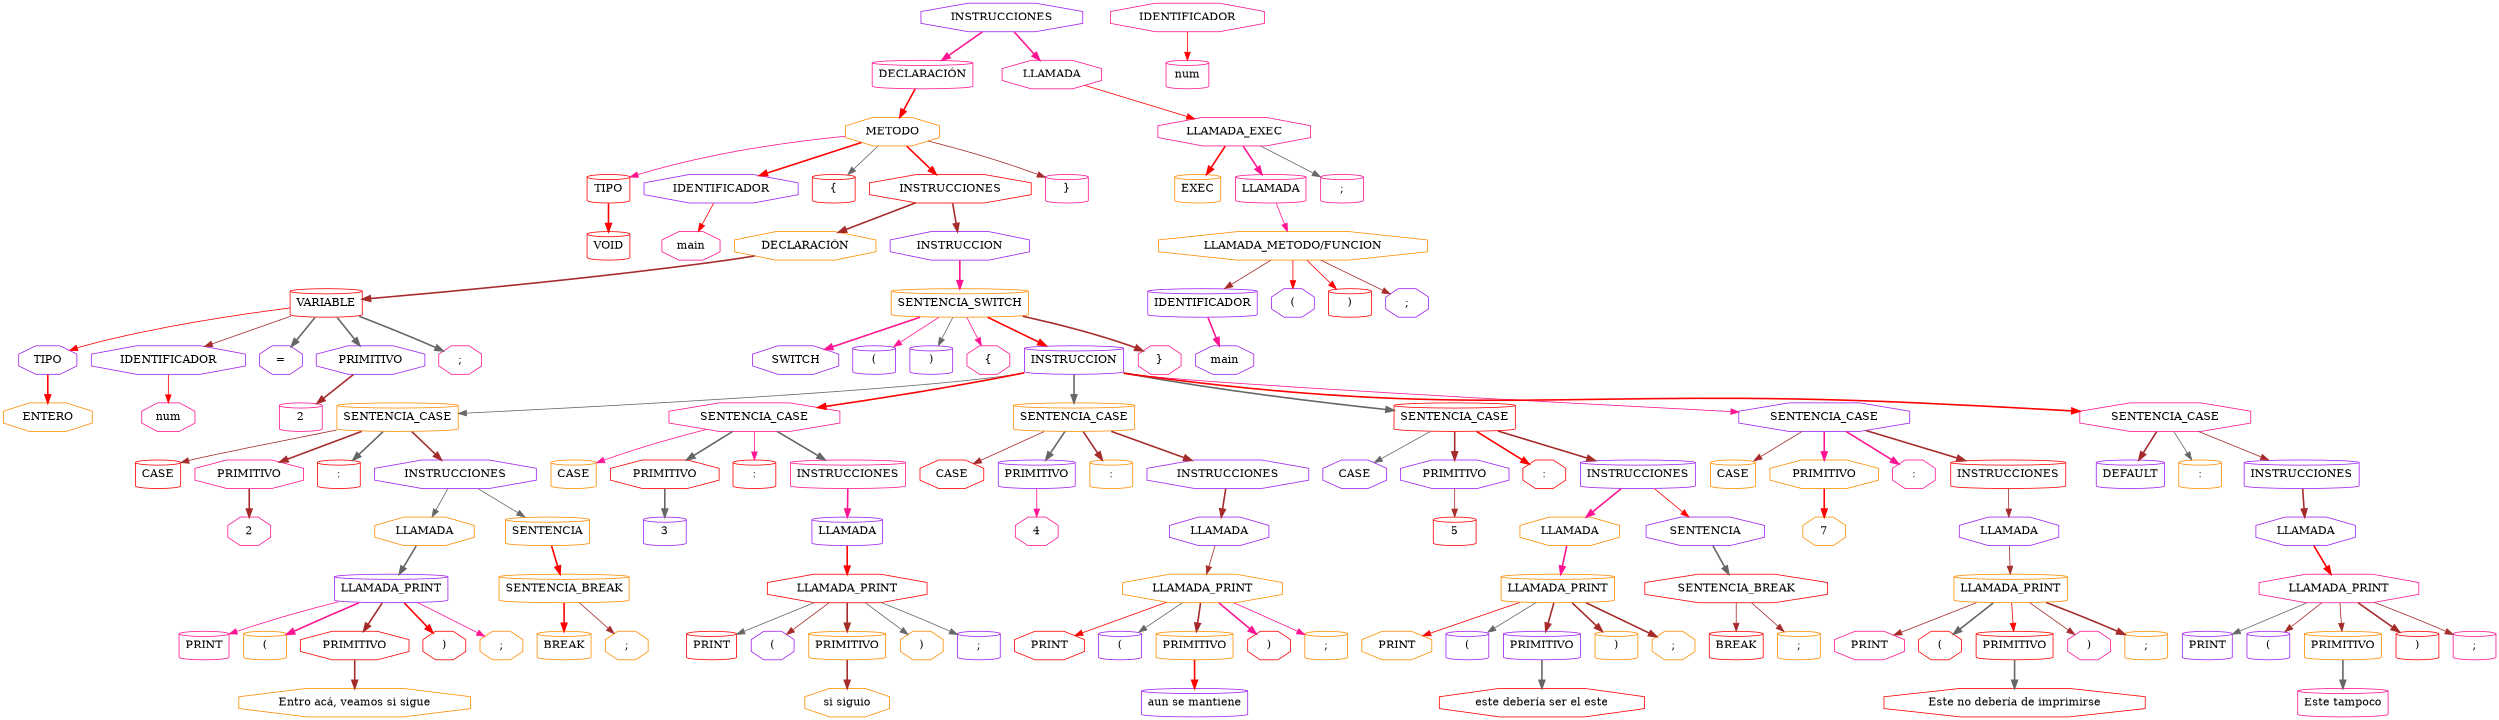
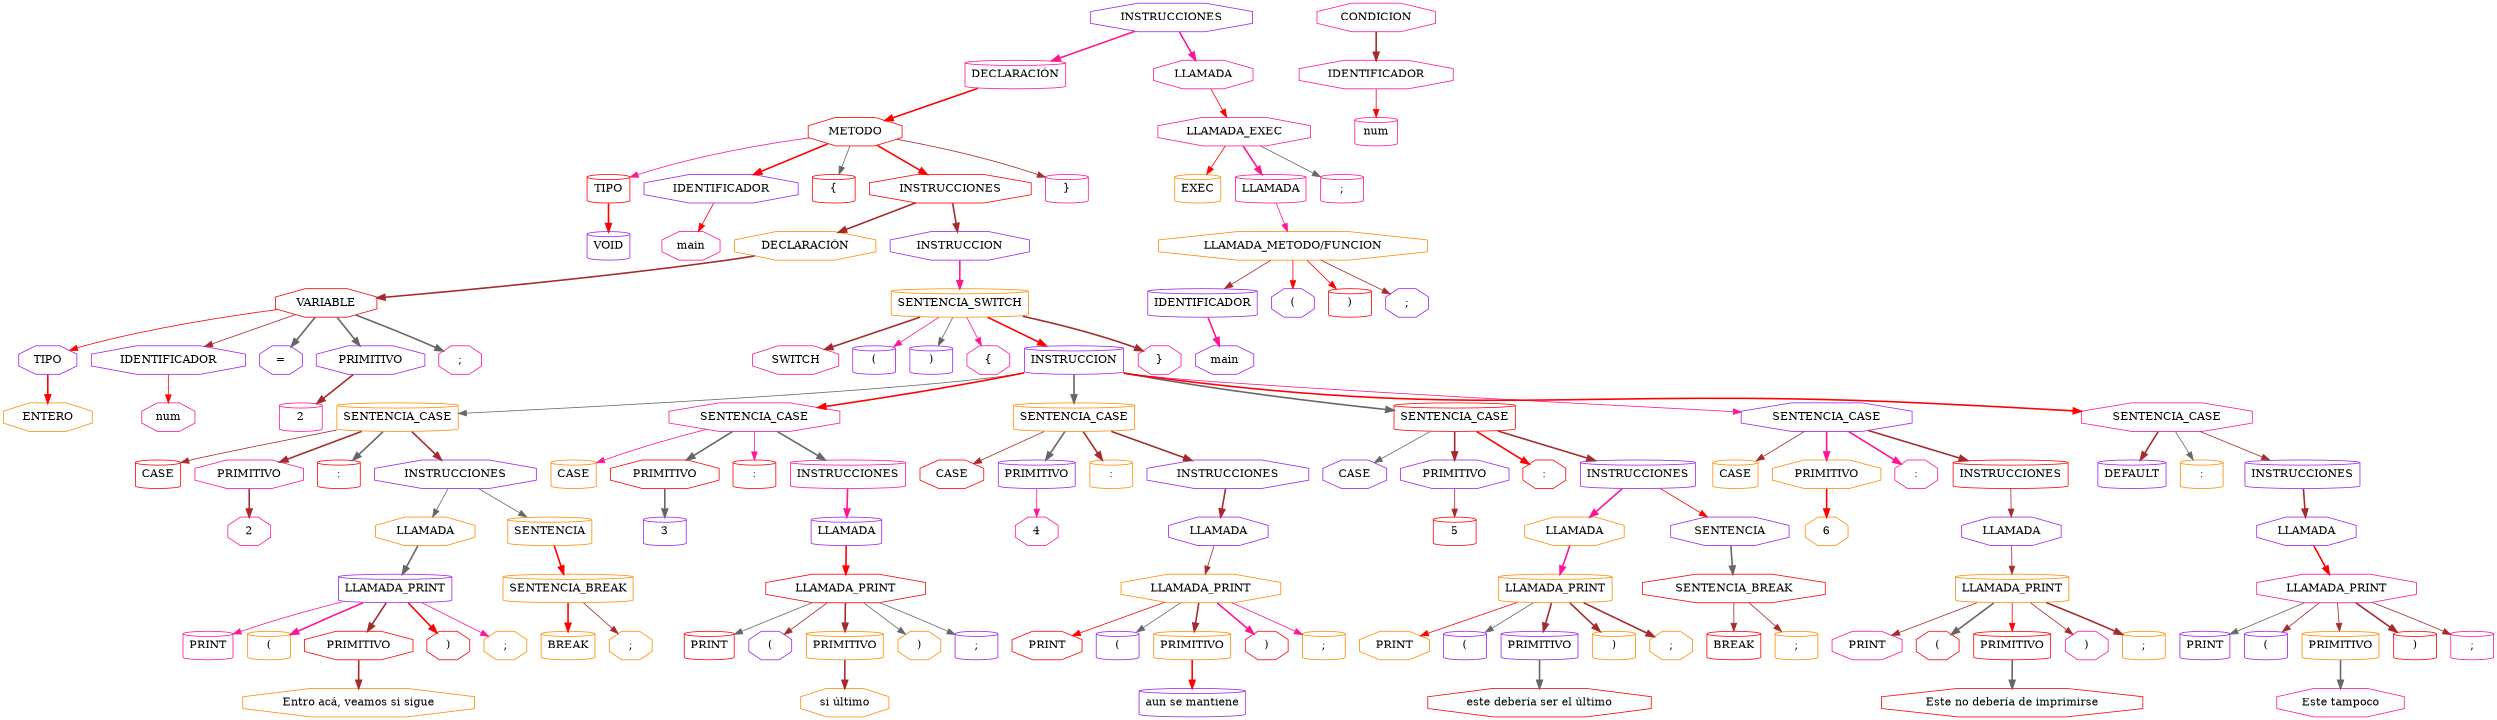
node "CONDICION": added
node "METODO": color darkorange -> red
edge "LLAMADA_EXEC" -> "EXEC": style bold -> solid
node "VOID": color red -> purple
node "VARIABLE": shape cylinder -> octagon
edge "SENTENCIA_SWITCH" -> "SWITCH": color deeppink -> brown
node "SWITCH": color purple -> deeppink
node "7": label "7" -> "6"
node "si siguio": label "si siguio" -> "si último"
node "este debería ser el este": label "este debería ser el este" -> "este debería ser el último"
node "Este tampoco": shape cylinder -> octagon
